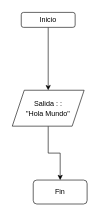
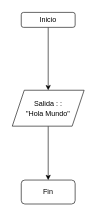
node "Fin": moved (60, 192) -> (48, 192)
